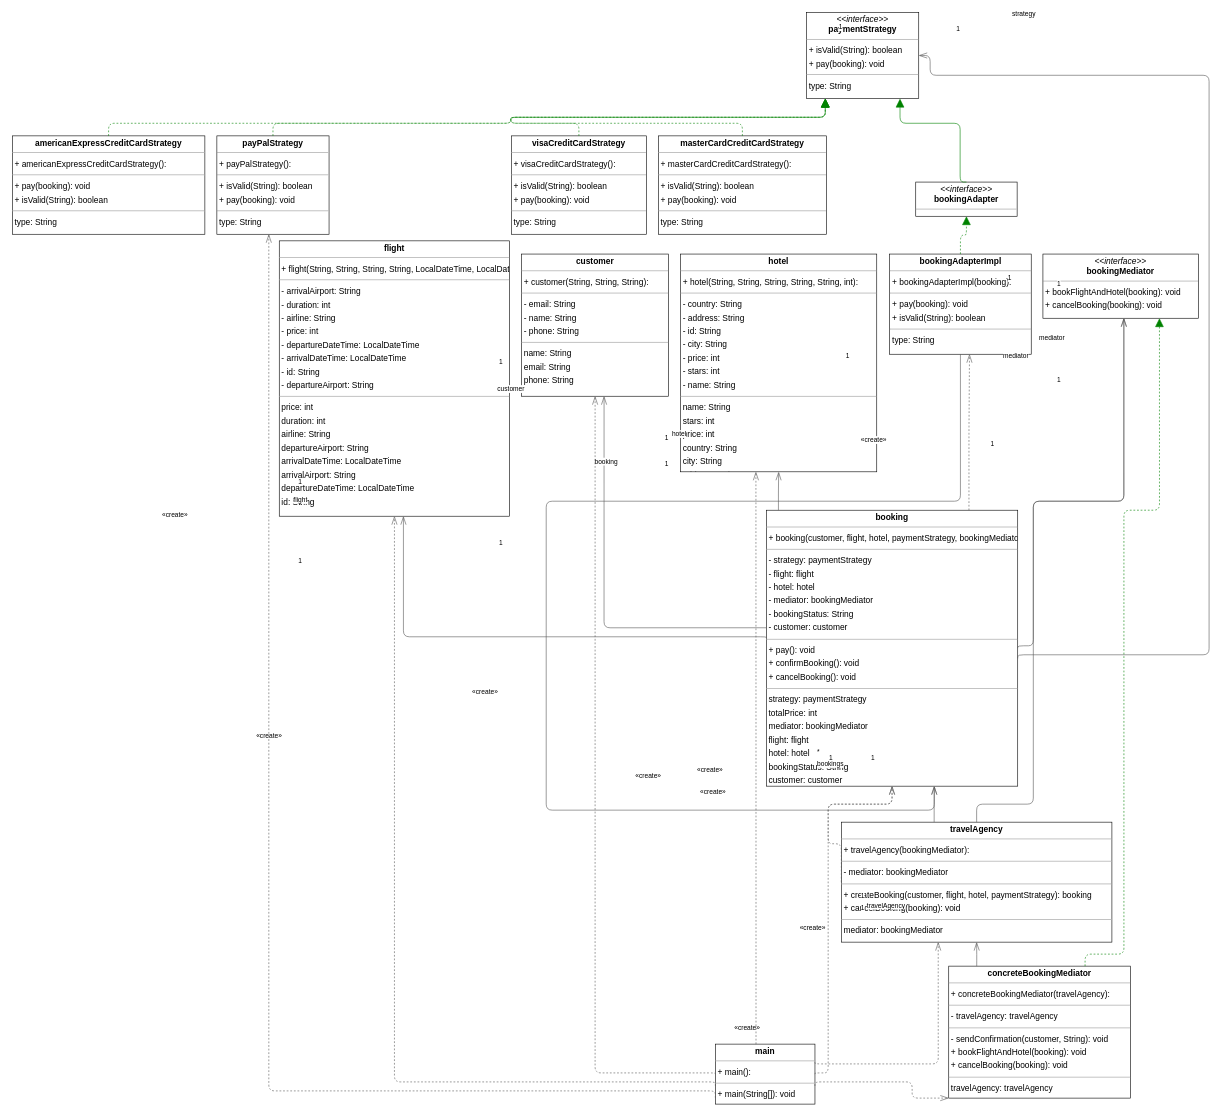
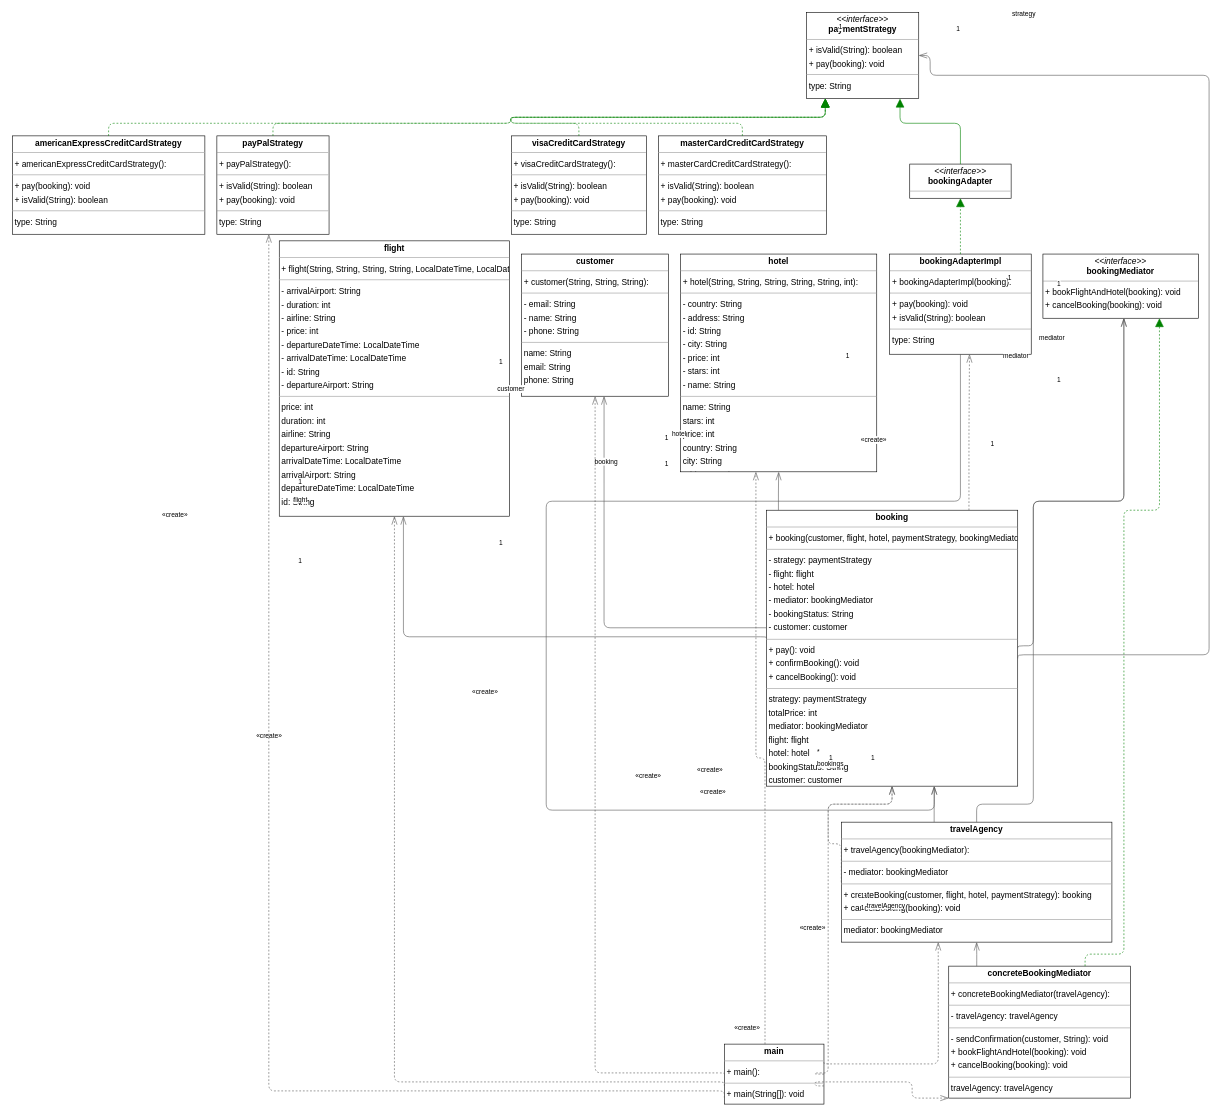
node "<<interface>> bookingAdapter": moved (967, 199) -> (961, 181)
node "main + main(): + main(String[]): void": moved (765, 1074) -> (774, 1074)
